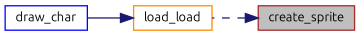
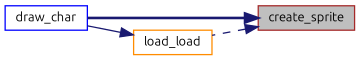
edge "draw_char" -> "create_sprite": added
